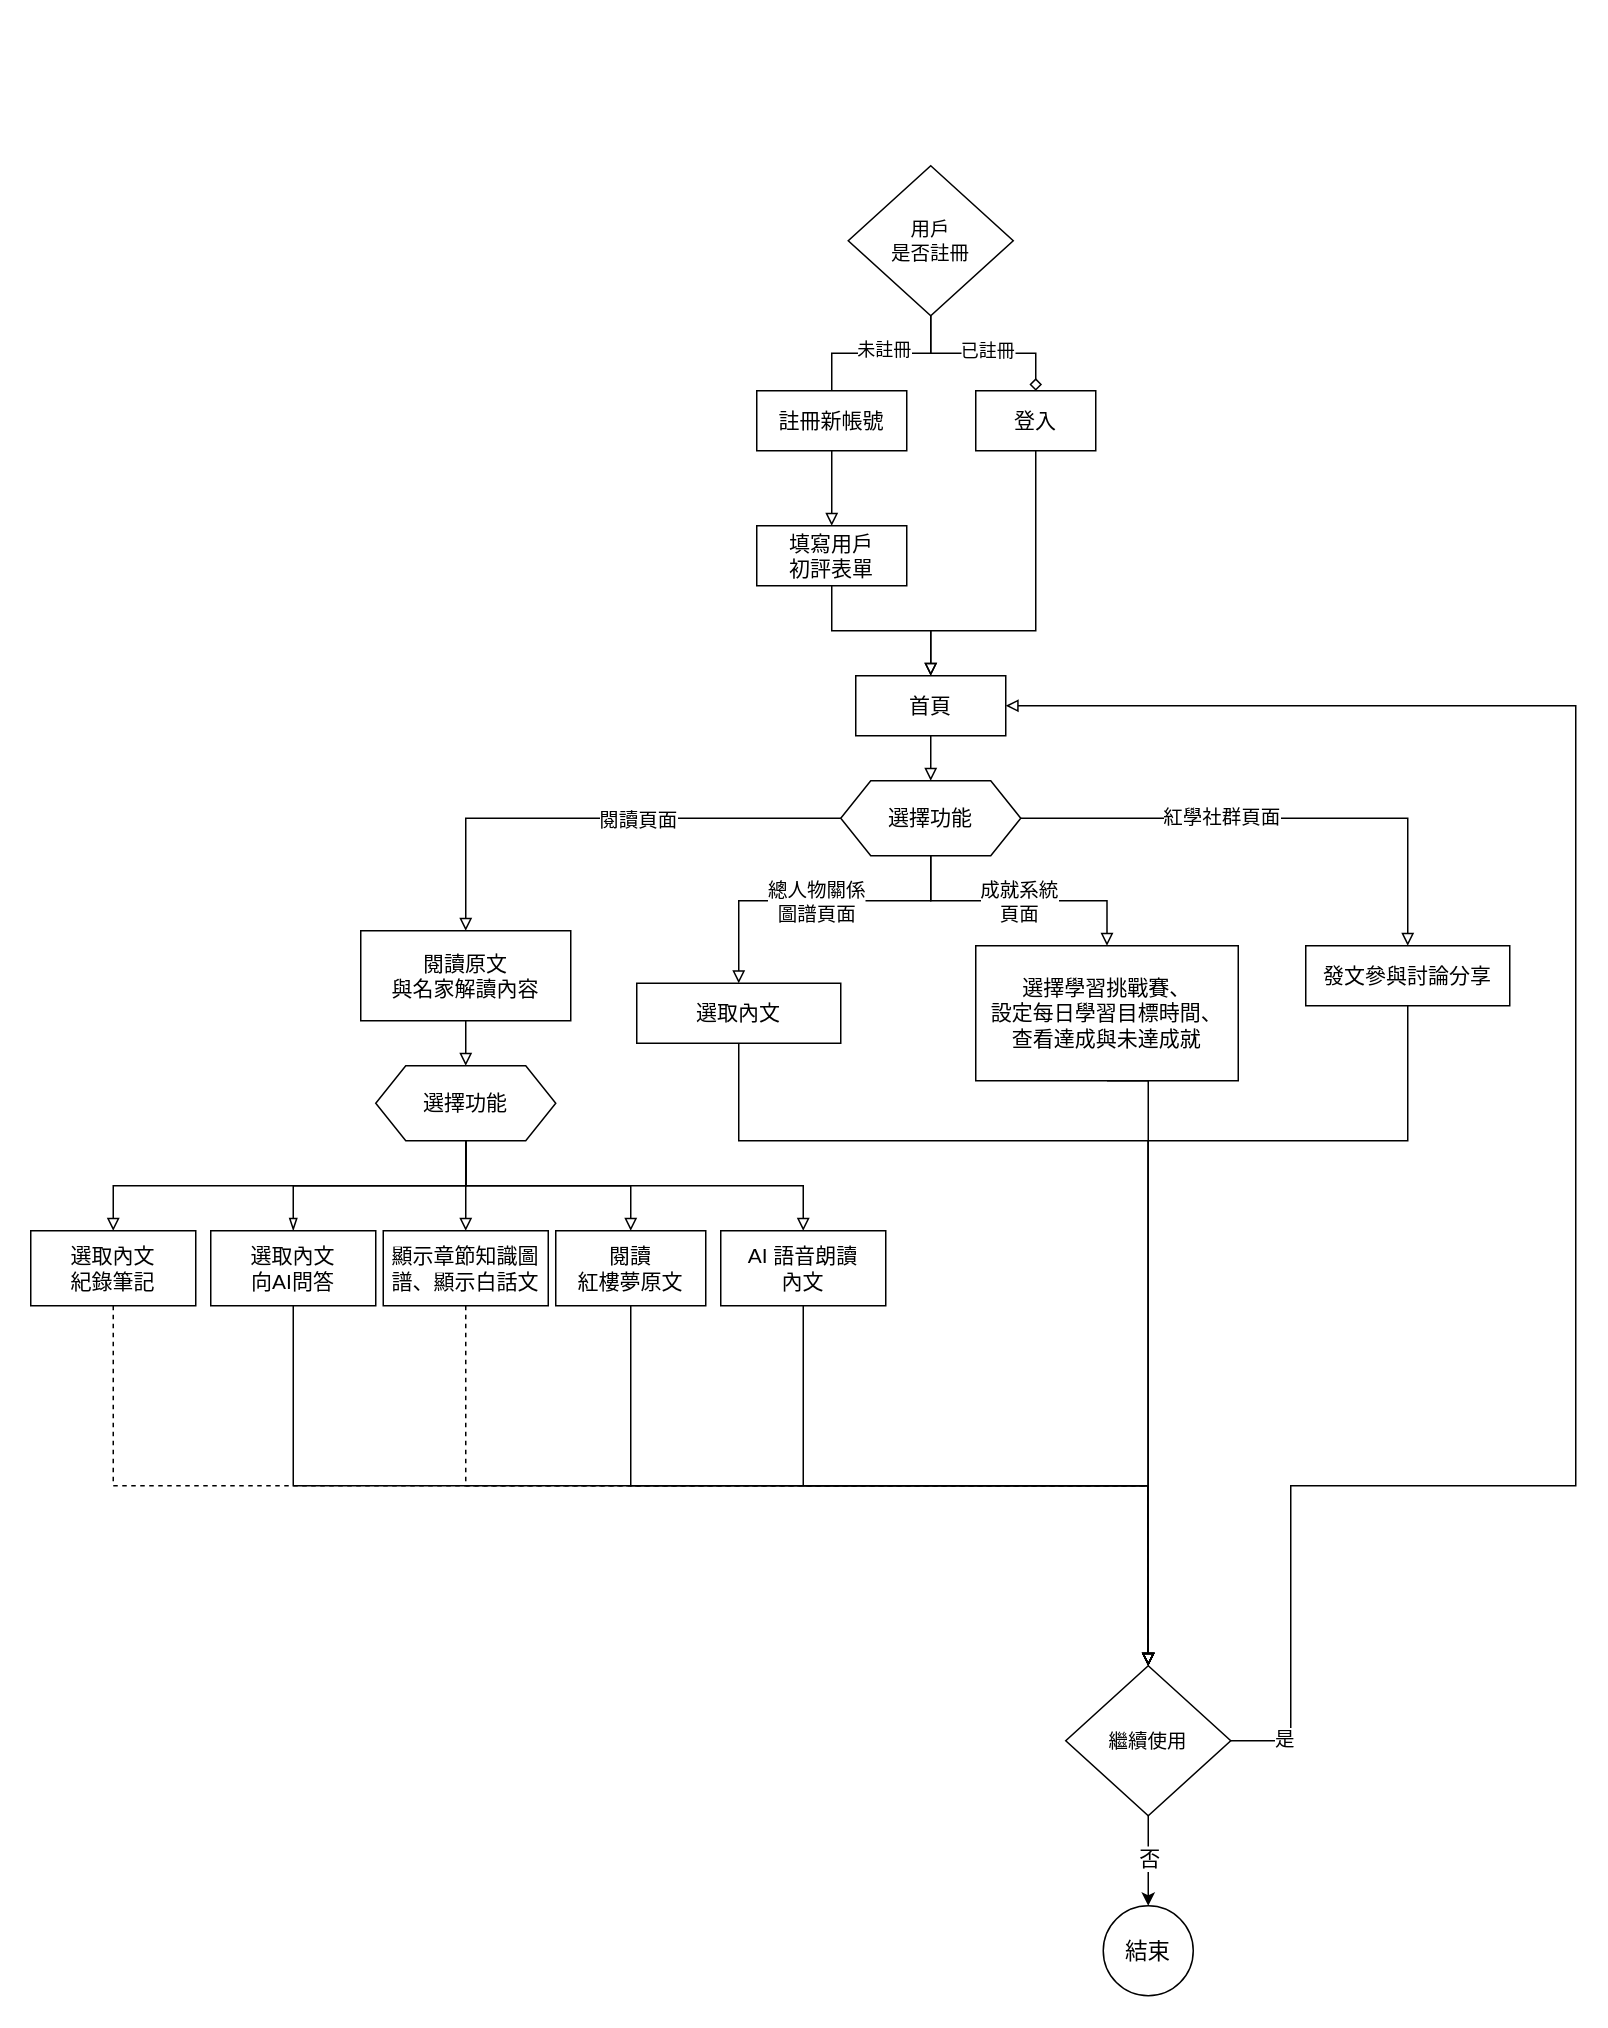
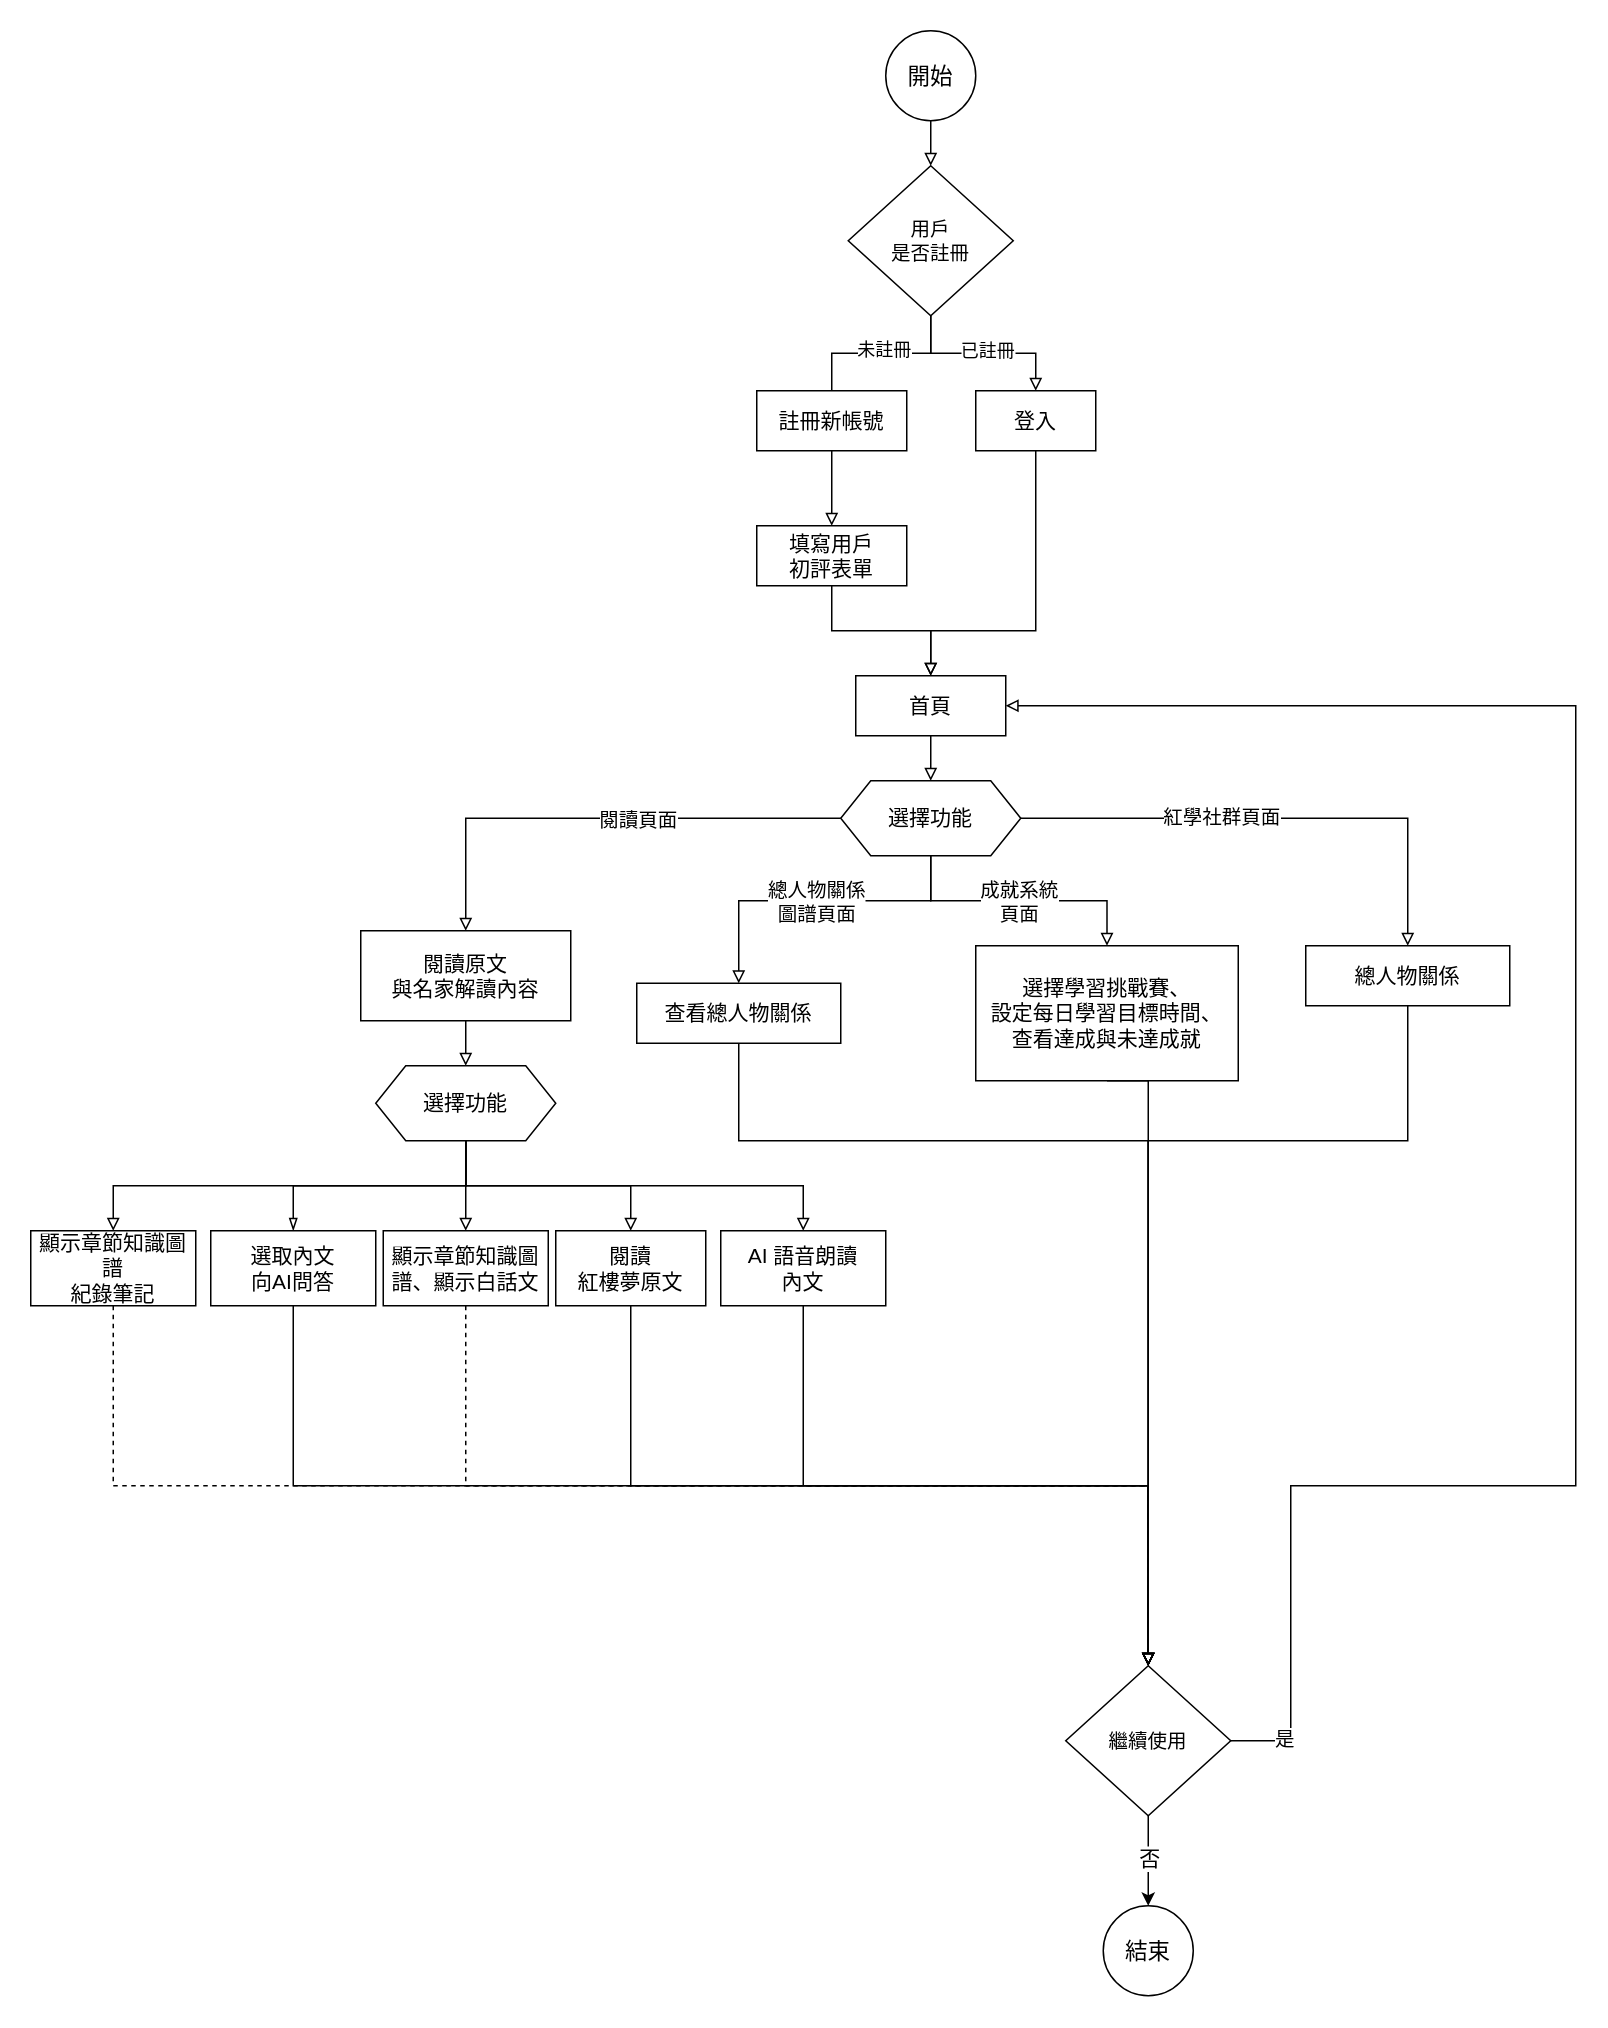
node "開始": added
edge "開始" -> "用戶 是否註冊": added
edge "用戶 是否註冊" -> "登入": arrowhead diamond -> block
node "發文參與討論分享": label "發文參與討論分享" -> "總人物關係"
node "選取內文": label "選取內文" -> "查看總人物關係"
node "選取內文 紀錄筆記": label "選取內文 紀錄筆記" -> "顯示章節知識圖譜 紀錄筆記"
